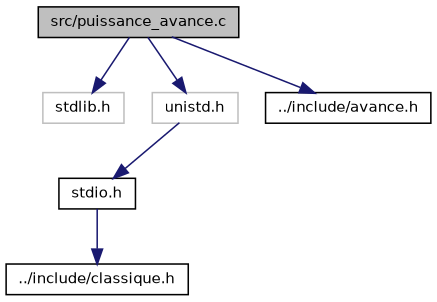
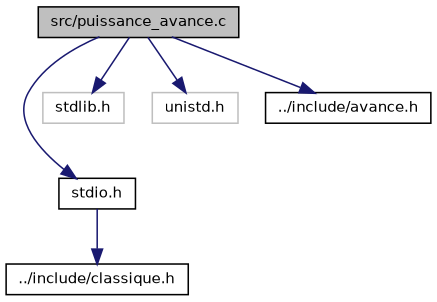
edge "unistd.h" -> "stdio.h": now "src/puissance_avance.c" -> "stdio.h"
